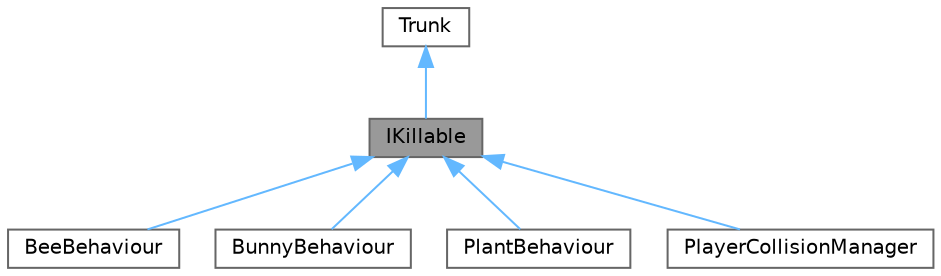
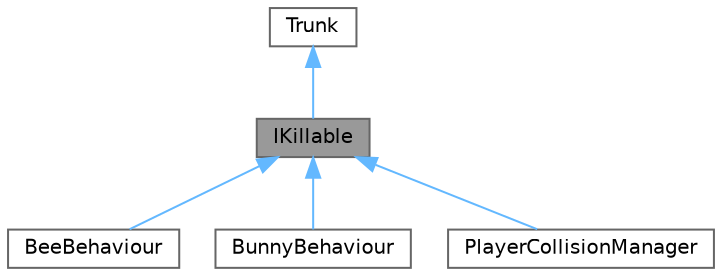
node "PlantBehaviour": removed
